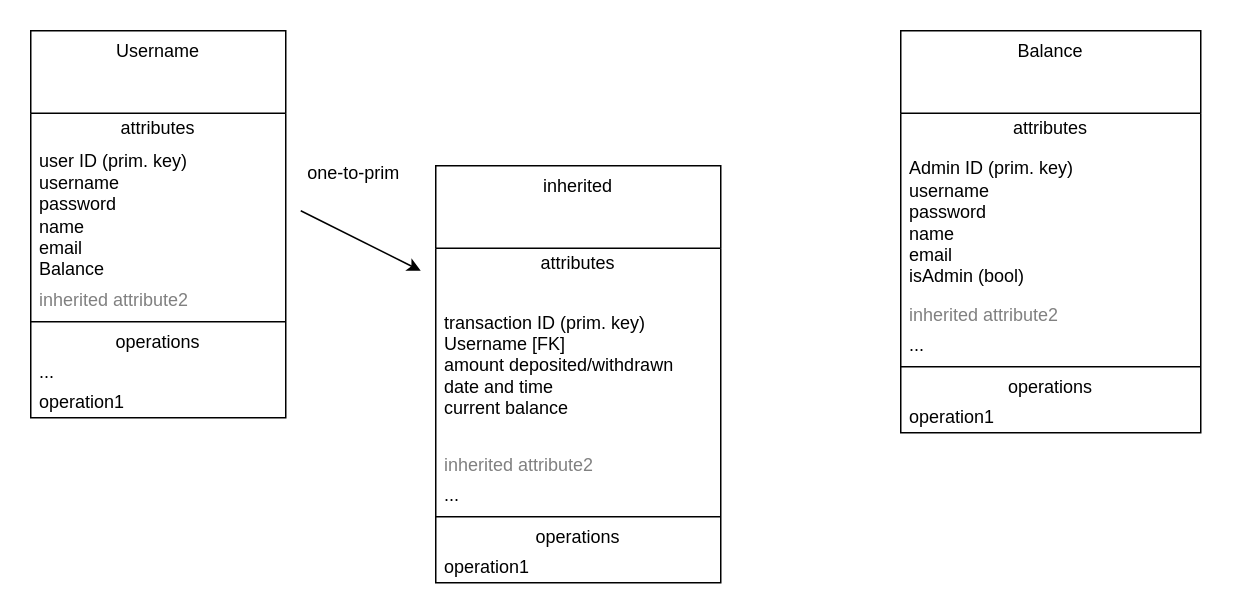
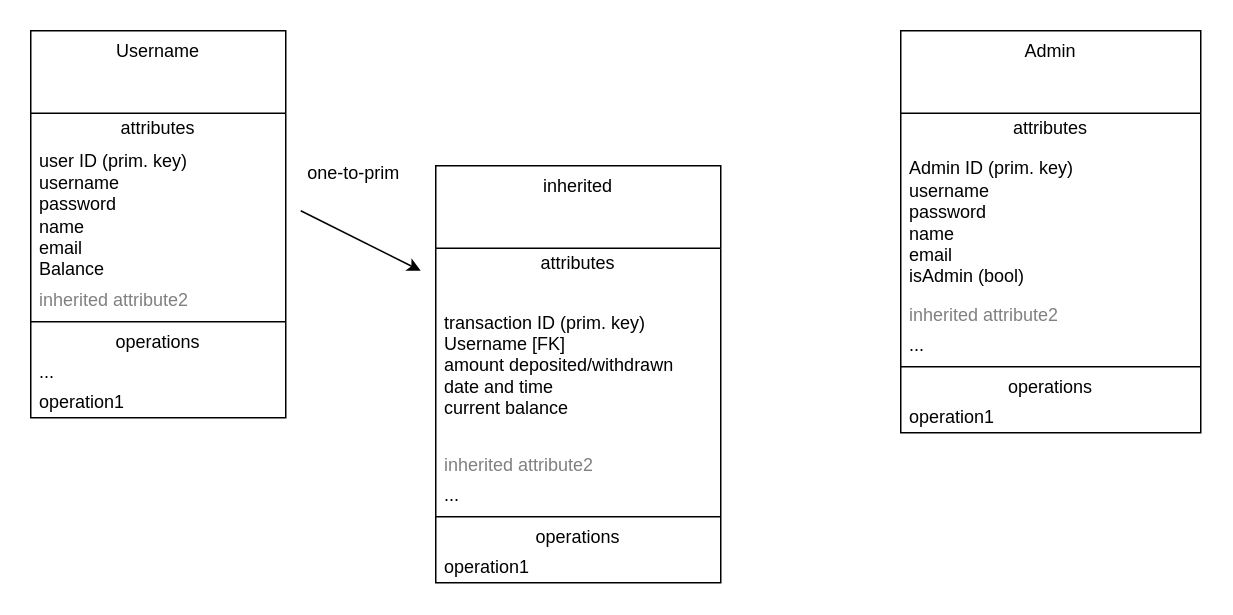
node "Balance": label "Balance" -> "Admin"
